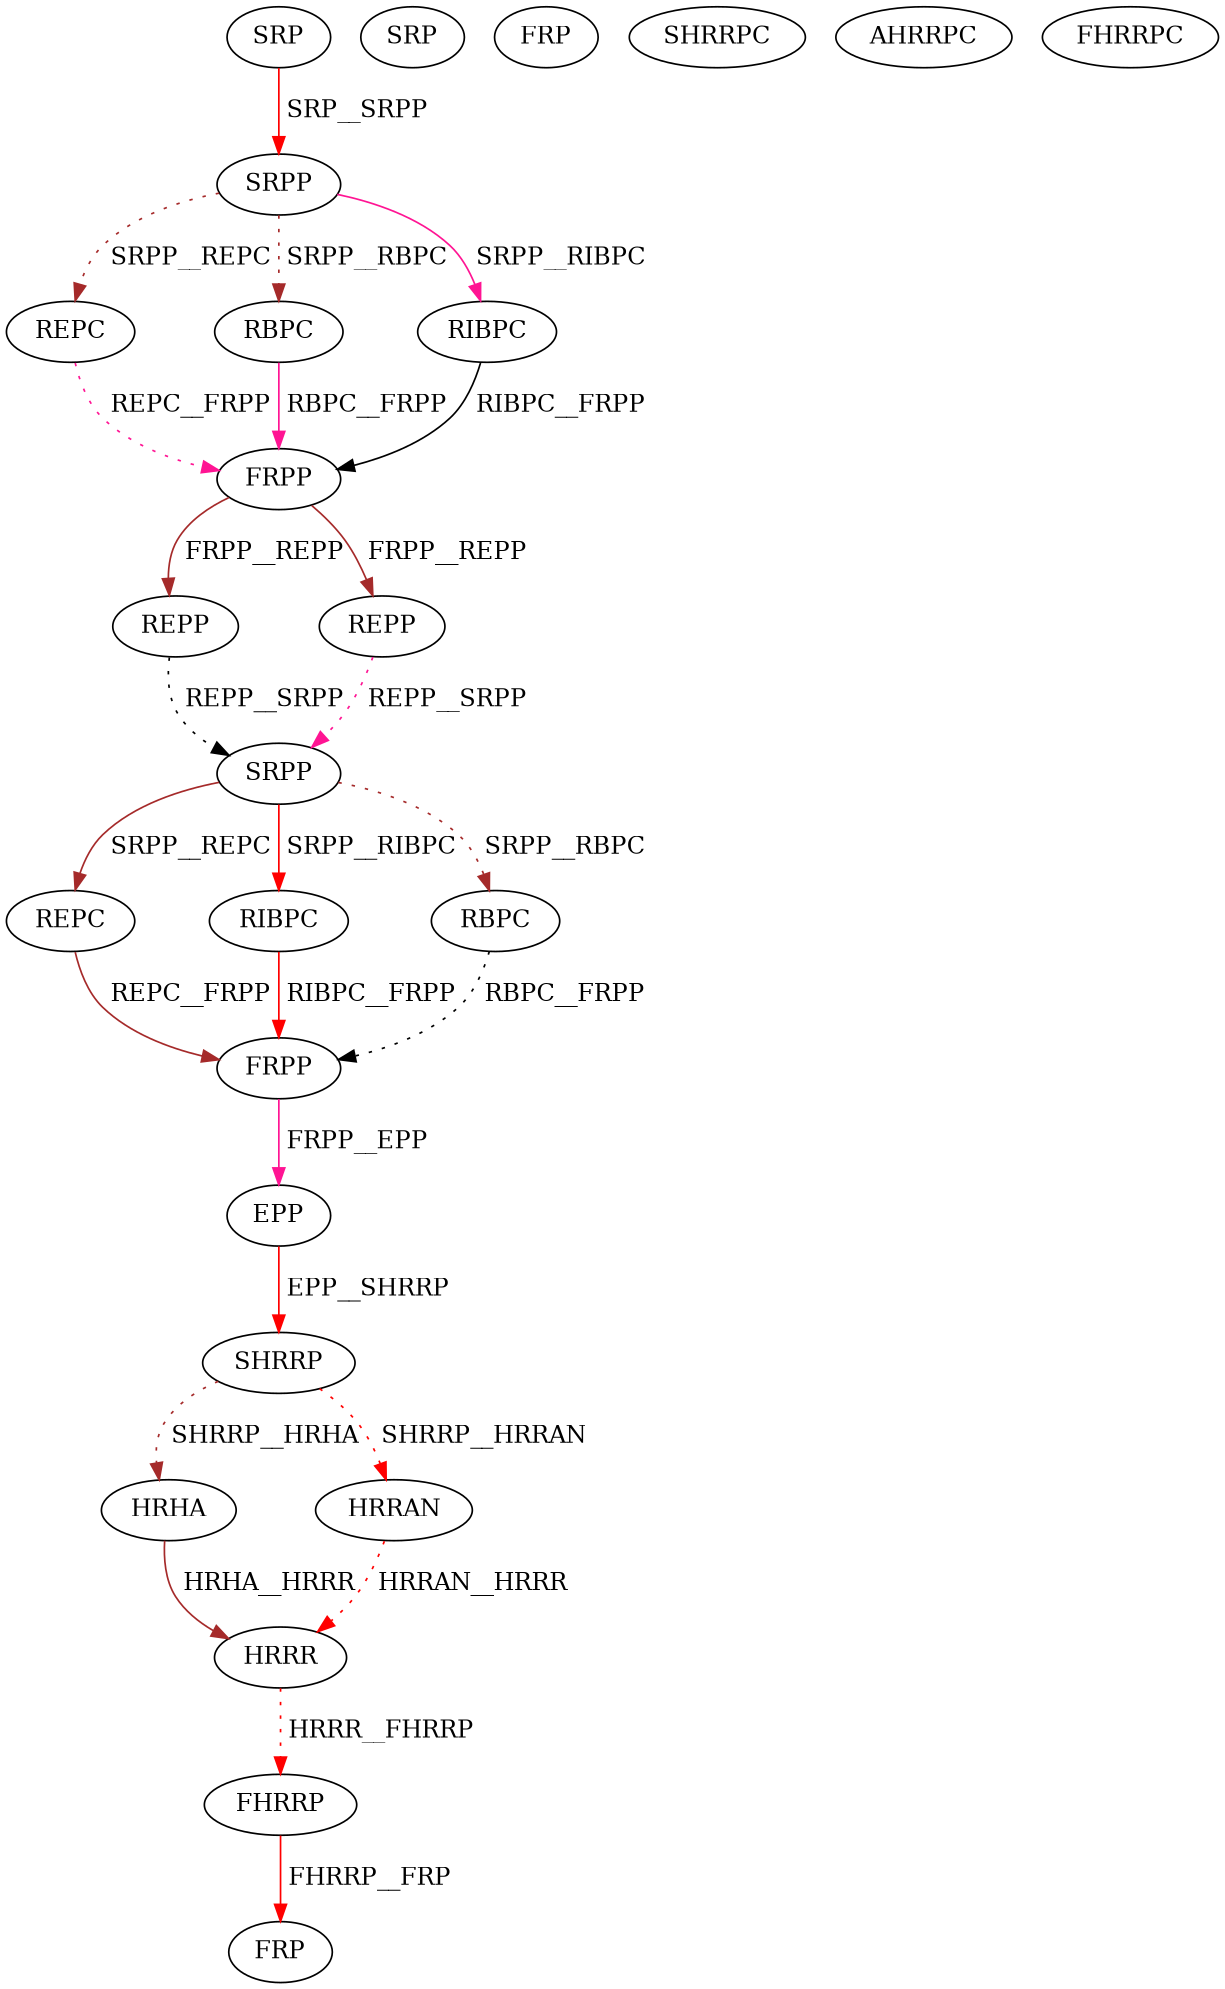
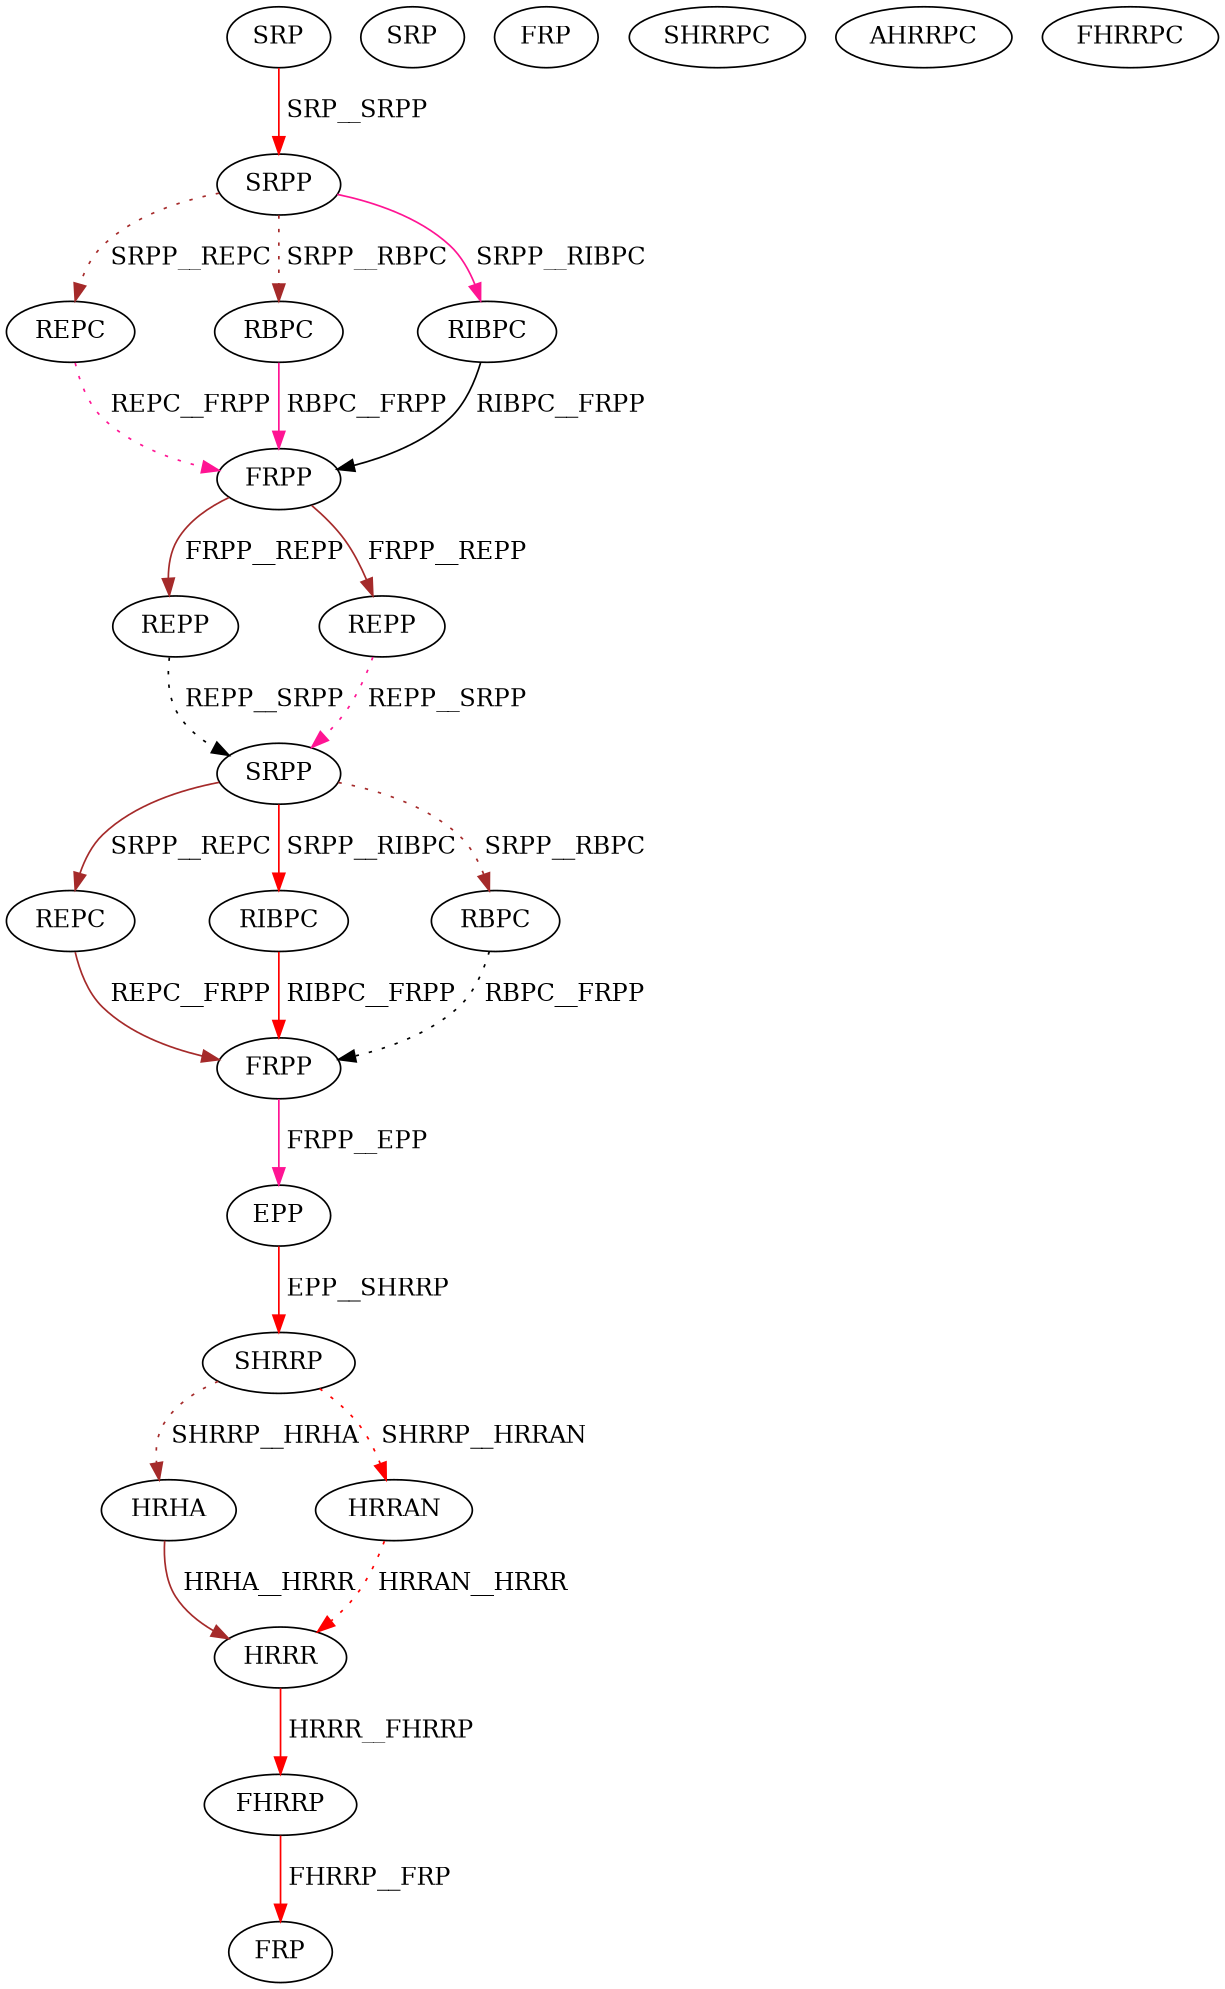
edge "HRRR" -> "FHRRP": style dotted -> solid
